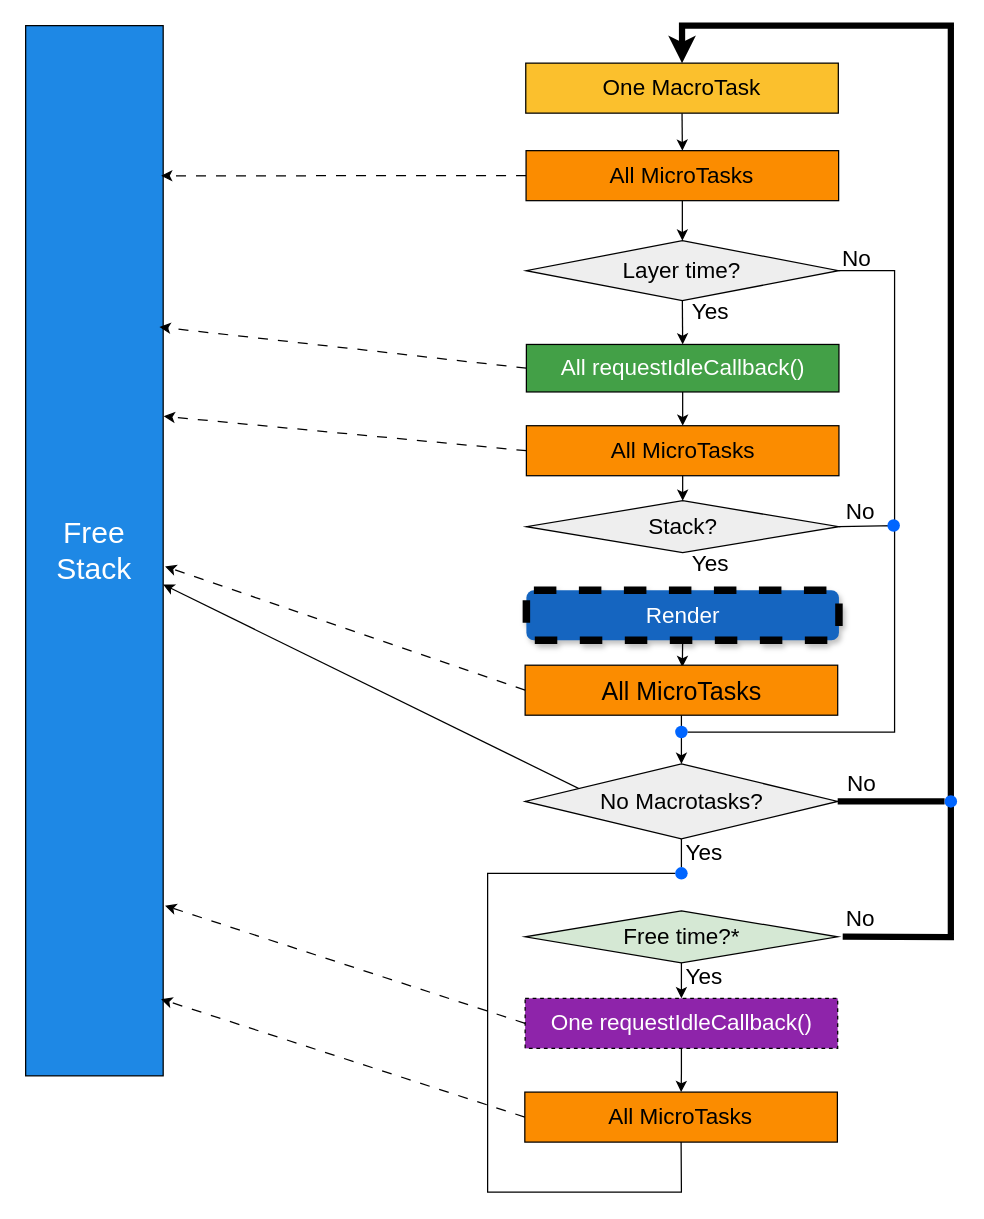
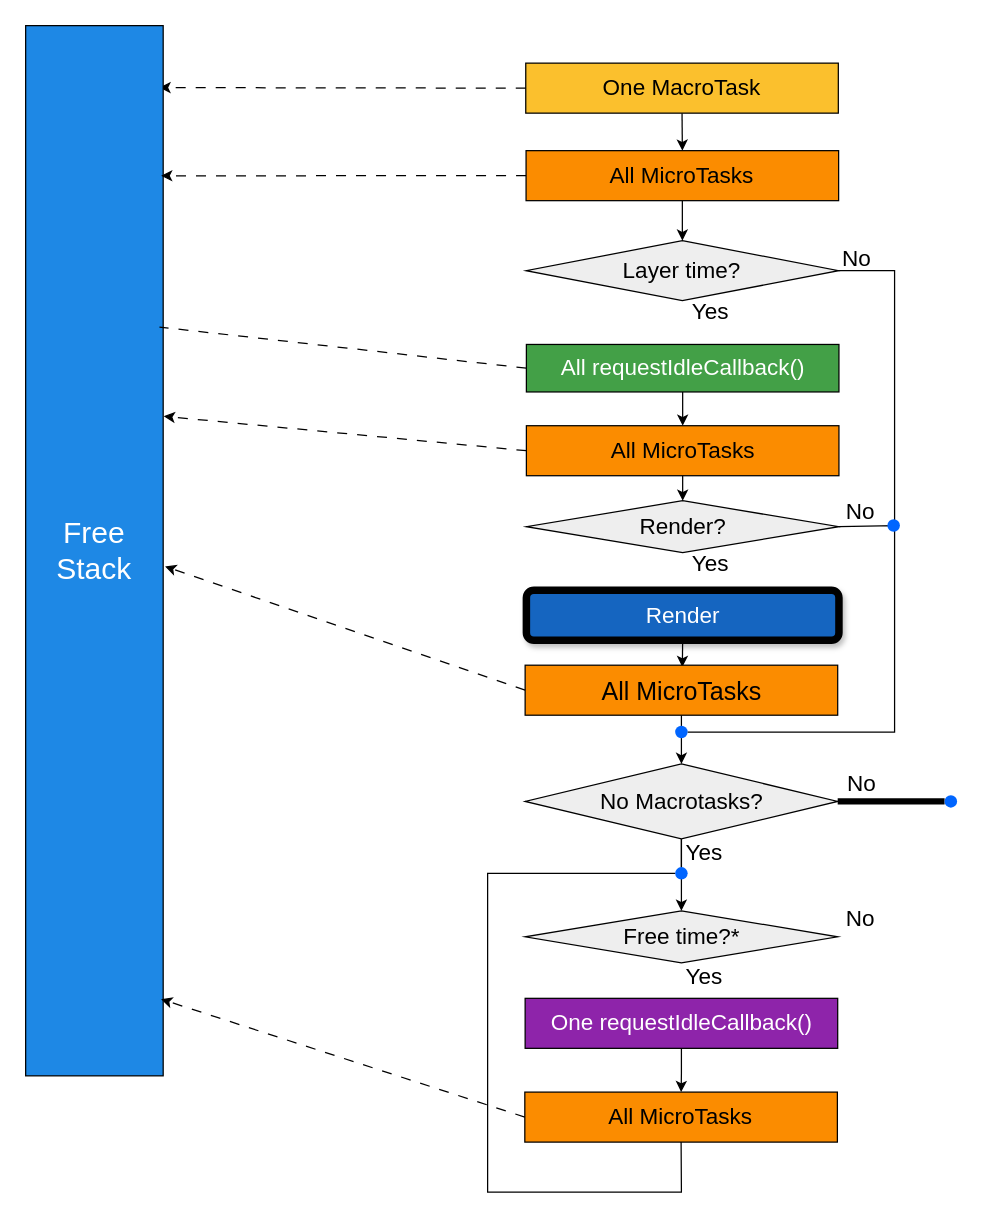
edge "One MacroTask" -> "Free Stack": added
edge "Free time?*" -> "One MacroTask": removed
edge "Layer time?" -> "All requestIdleCallback()": removed
edge "All requestIdleCallback()" -> "Free Stack": arrowhead classic -> none
node "Stack?": label "Stack?" -> "Render?"
node "Render": style dashed -> solid
edge "No Macrotasks?" -> "Free Stack": now "No Macrotasks?" -> "Free time?*"
node "Free time?*": fillcolor #d5e8d4 -> #eeeeee
edge "One requestIdleCallback()" -> "Free Stack": removed
edge "Free time?*" -> "One requestIdleCallback()": removed
node "One requestIdleCallback()": style dashed -> solid
